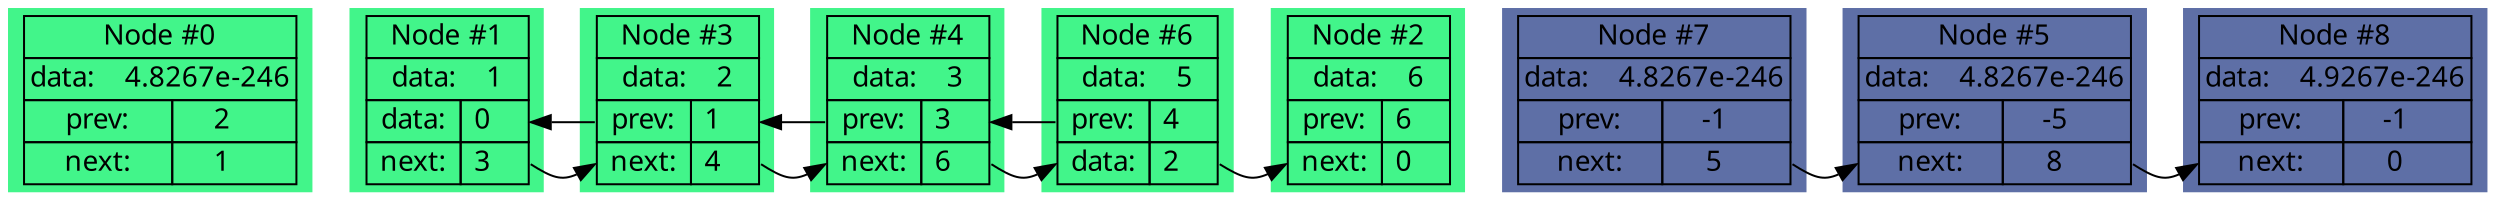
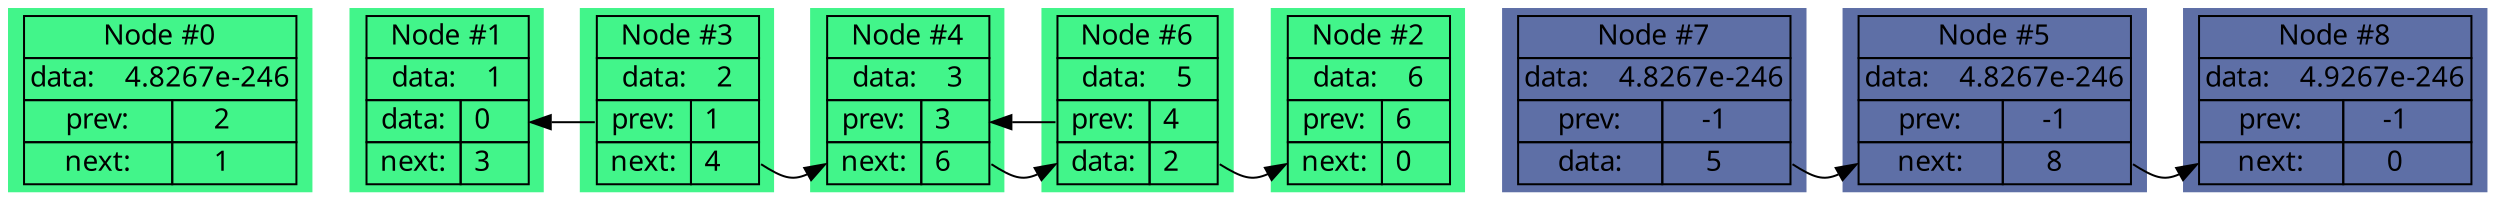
node "Node #5": text "-5" -> "-1"
edge "Node #4" -> "Node #3": removed
node "Node #7": text "next:" -> "data:"
edge "Node #1" -> "Node #3": removed
